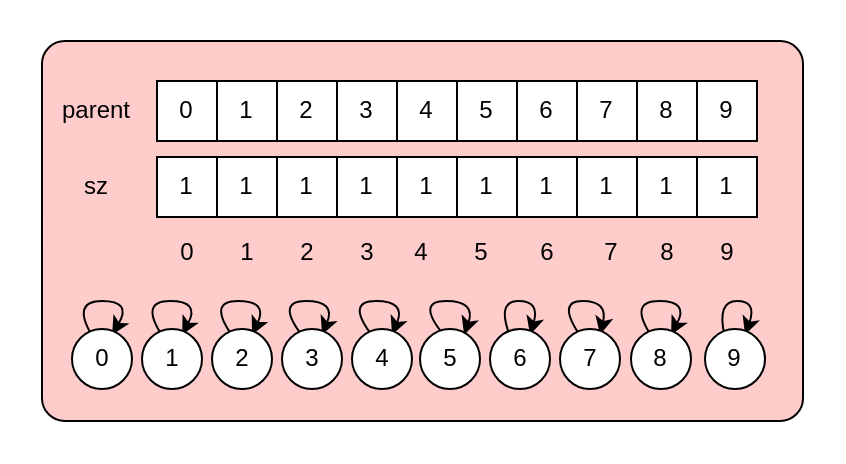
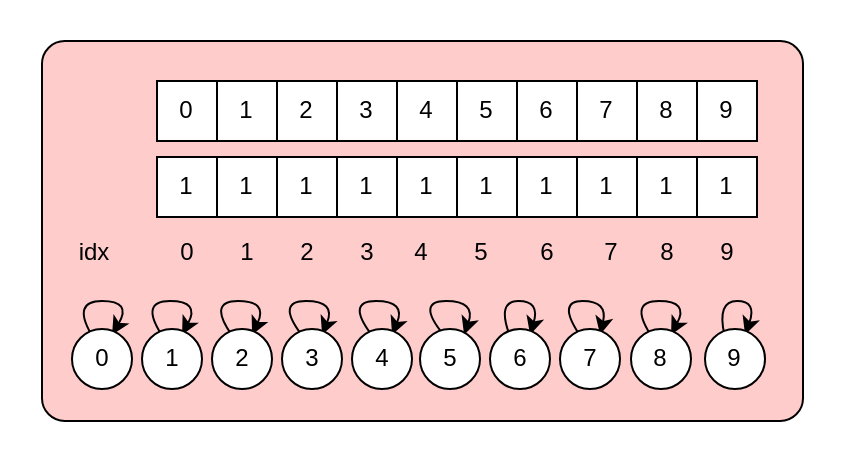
node "parent": removed
node "sz": removed
node "idx": added
